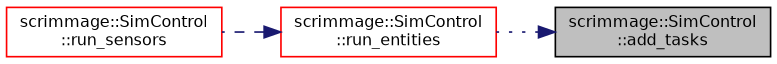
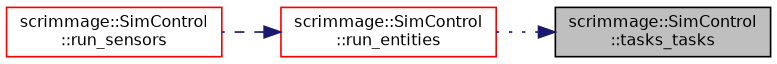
node "scrimmage::SimControl ::add_tasks": label "scrimmage::SimControl ::add_tasks" -> "scrimmage::SimControl ::tasks_tasks"
